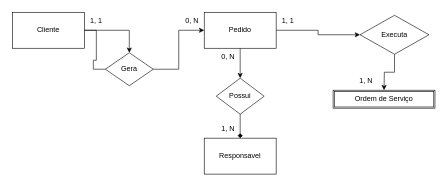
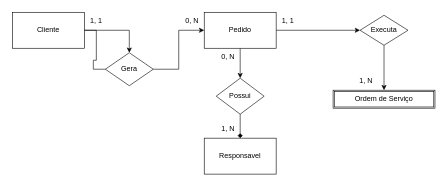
node "Executa": size 69x39 -> 48x30
